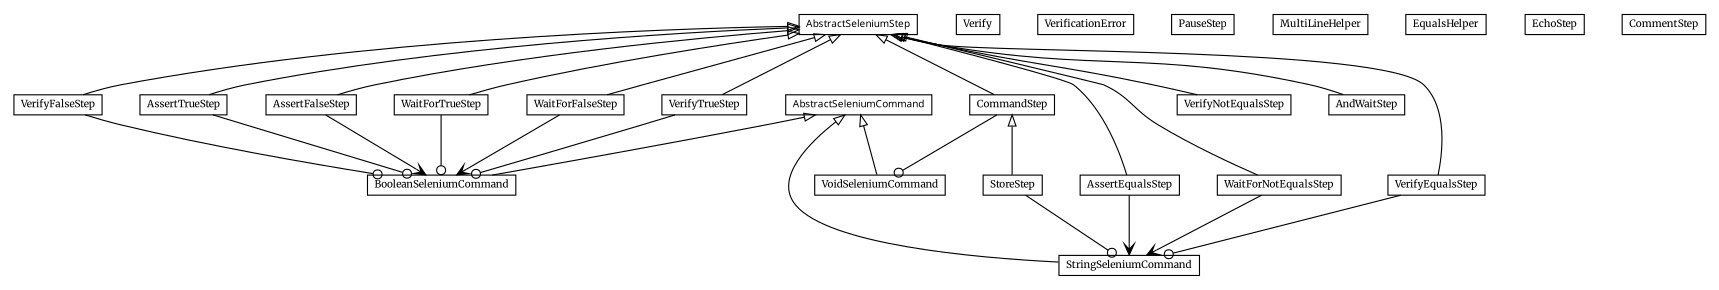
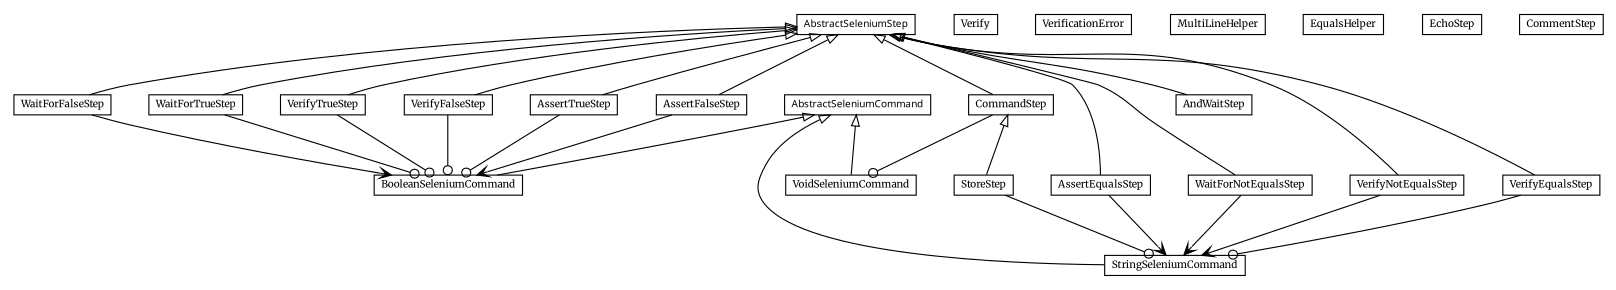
node "PauseStep": removed
edge "VerifyNotEqualsStep" -> "StringSeleniumCommand": added
